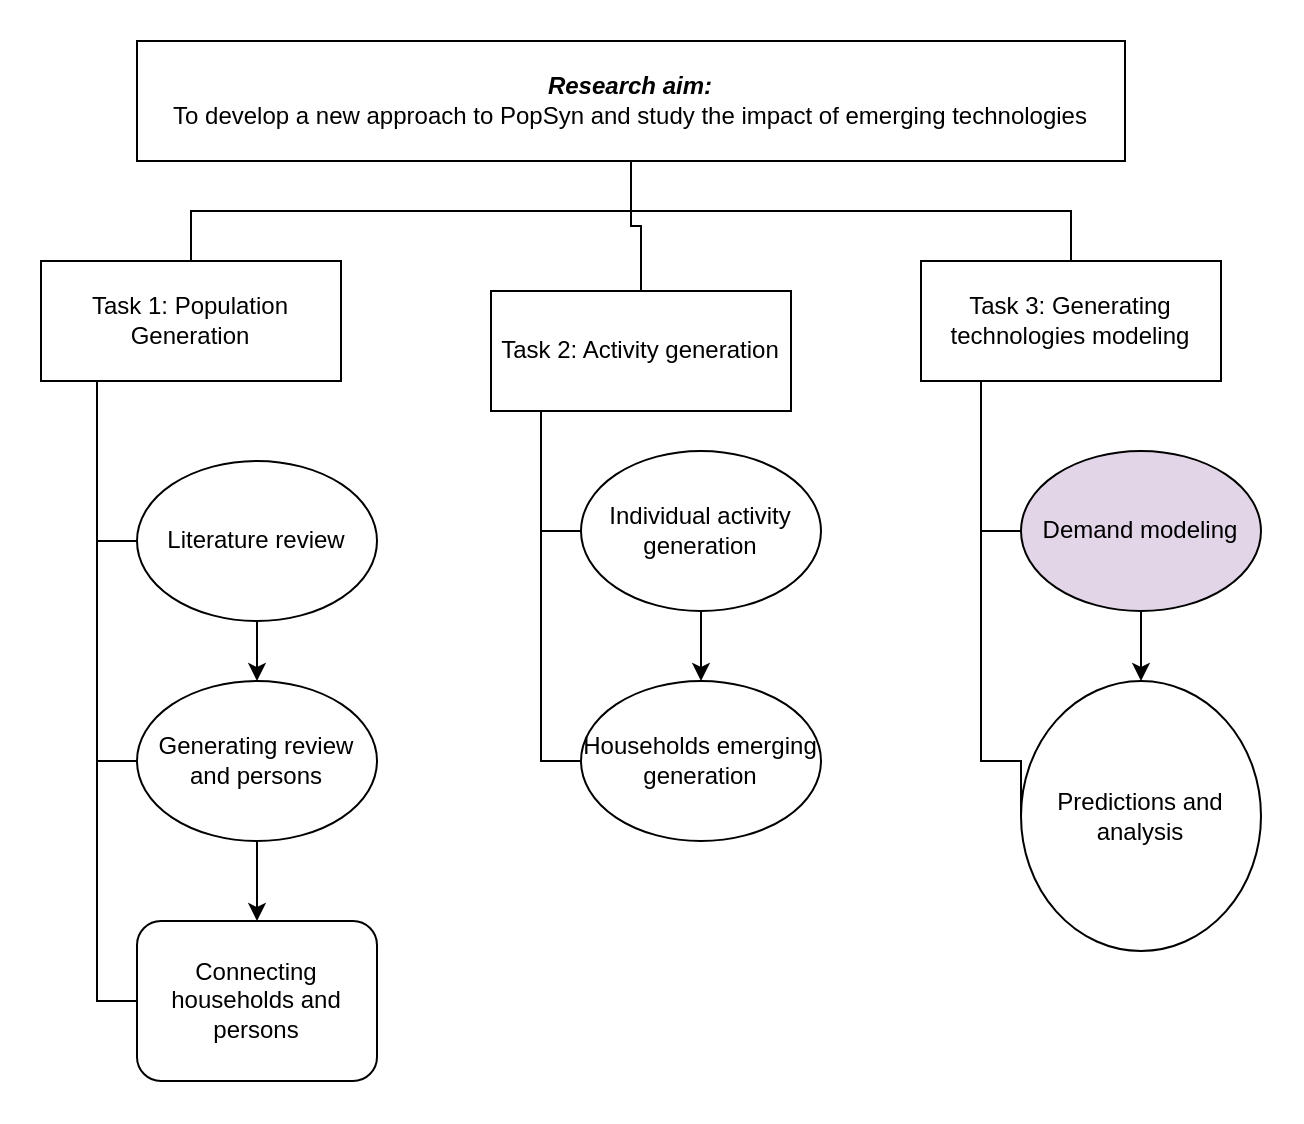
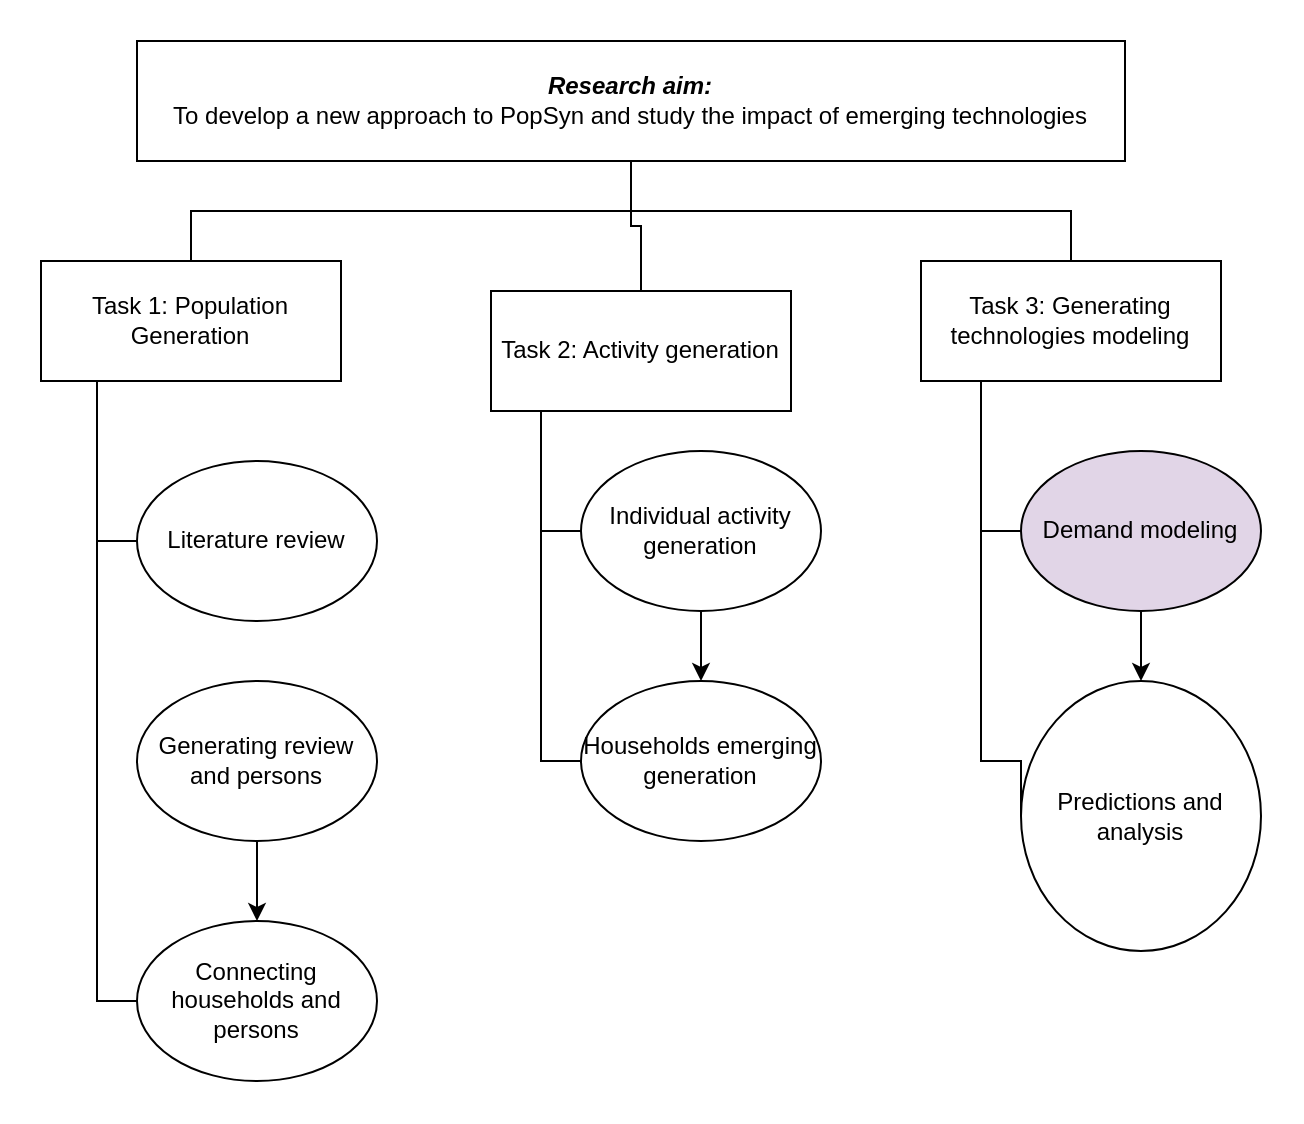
edge "Literature review" -> "Generating review and persons": removed
edge "Task 1: Population Generation" -- "Generating review and persons": removed
node "Connecting households and persons": shape rounded rectangle -> ellipse
